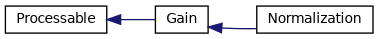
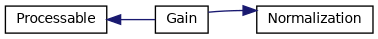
edge "Normalization" -> "Gain": reversed
